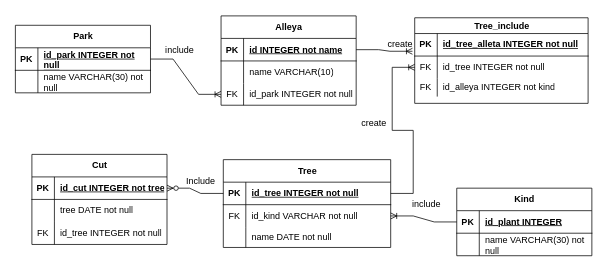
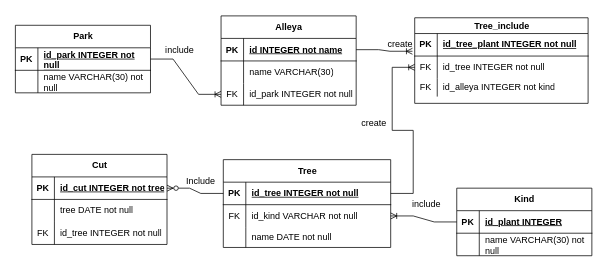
node "id_tree_alleta INTEGER not null": label "id_tree_alleta INTEGER not null" -> "id_tree_plant INTEGER not null"
node "name VARCHAR(10)": label "name VARCHAR(10)" -> "name VARCHAR(30)"
